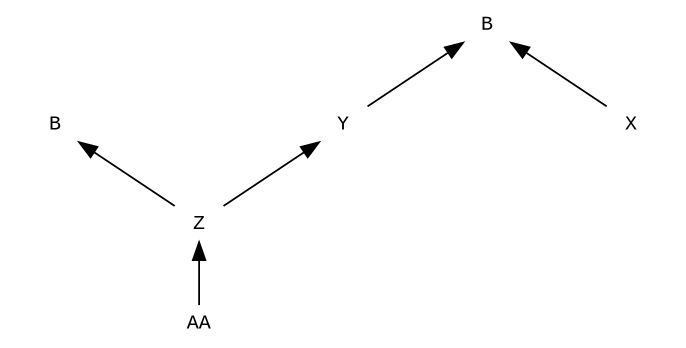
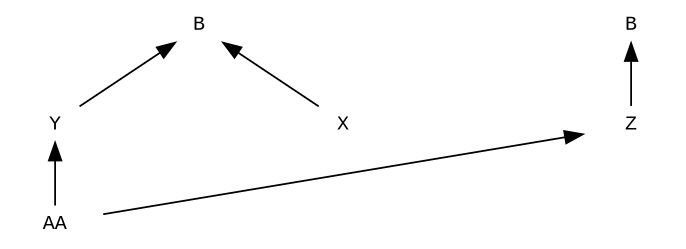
edge "Z" -> "Y": now "AA" -> "Y"
